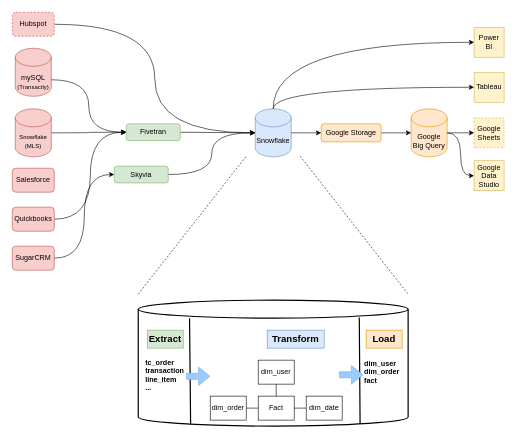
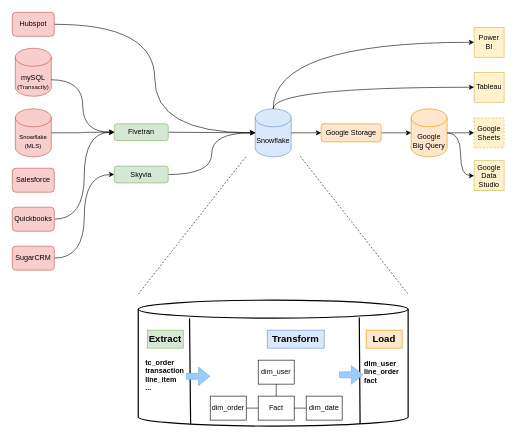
node "Hubspot": style dashed -> solid
node "Fivetran": moved (153, 132) -> (141, 132)
node "dim_user dim_order fact": label "dim_user dim_order fact" -> "dim_user line_order fact"
